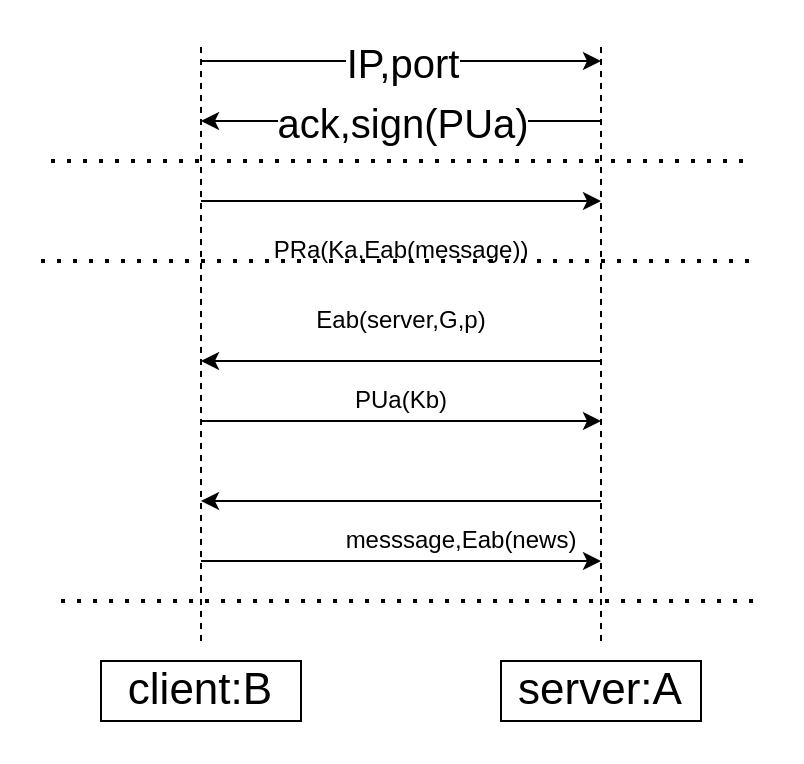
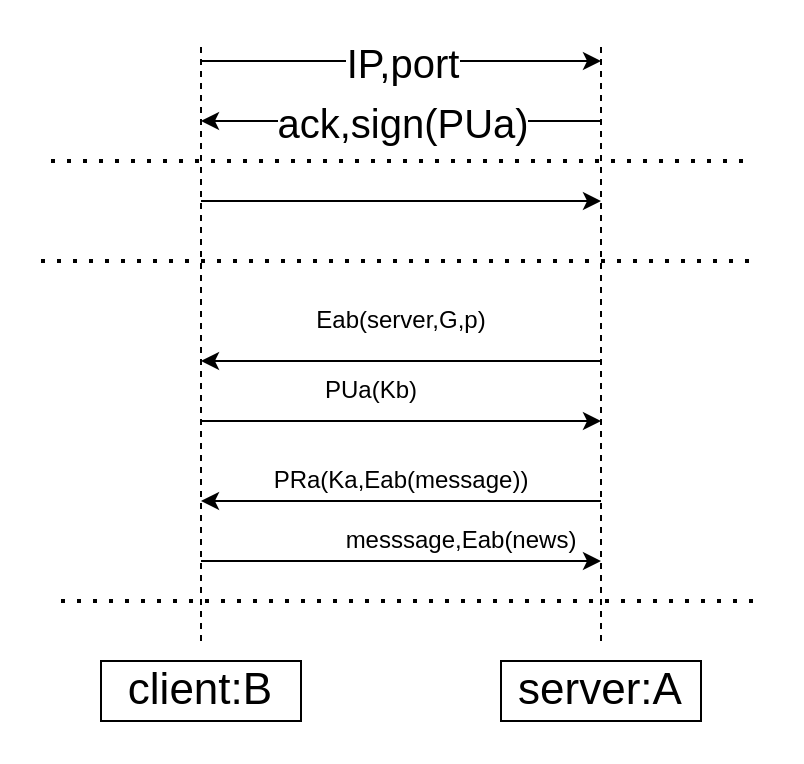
node "PRa(Ka,Eab(message))": moved (401, 251) -> (401, 481)
node "PUa(Kb)": moved (401, 401) -> (371, 391)
